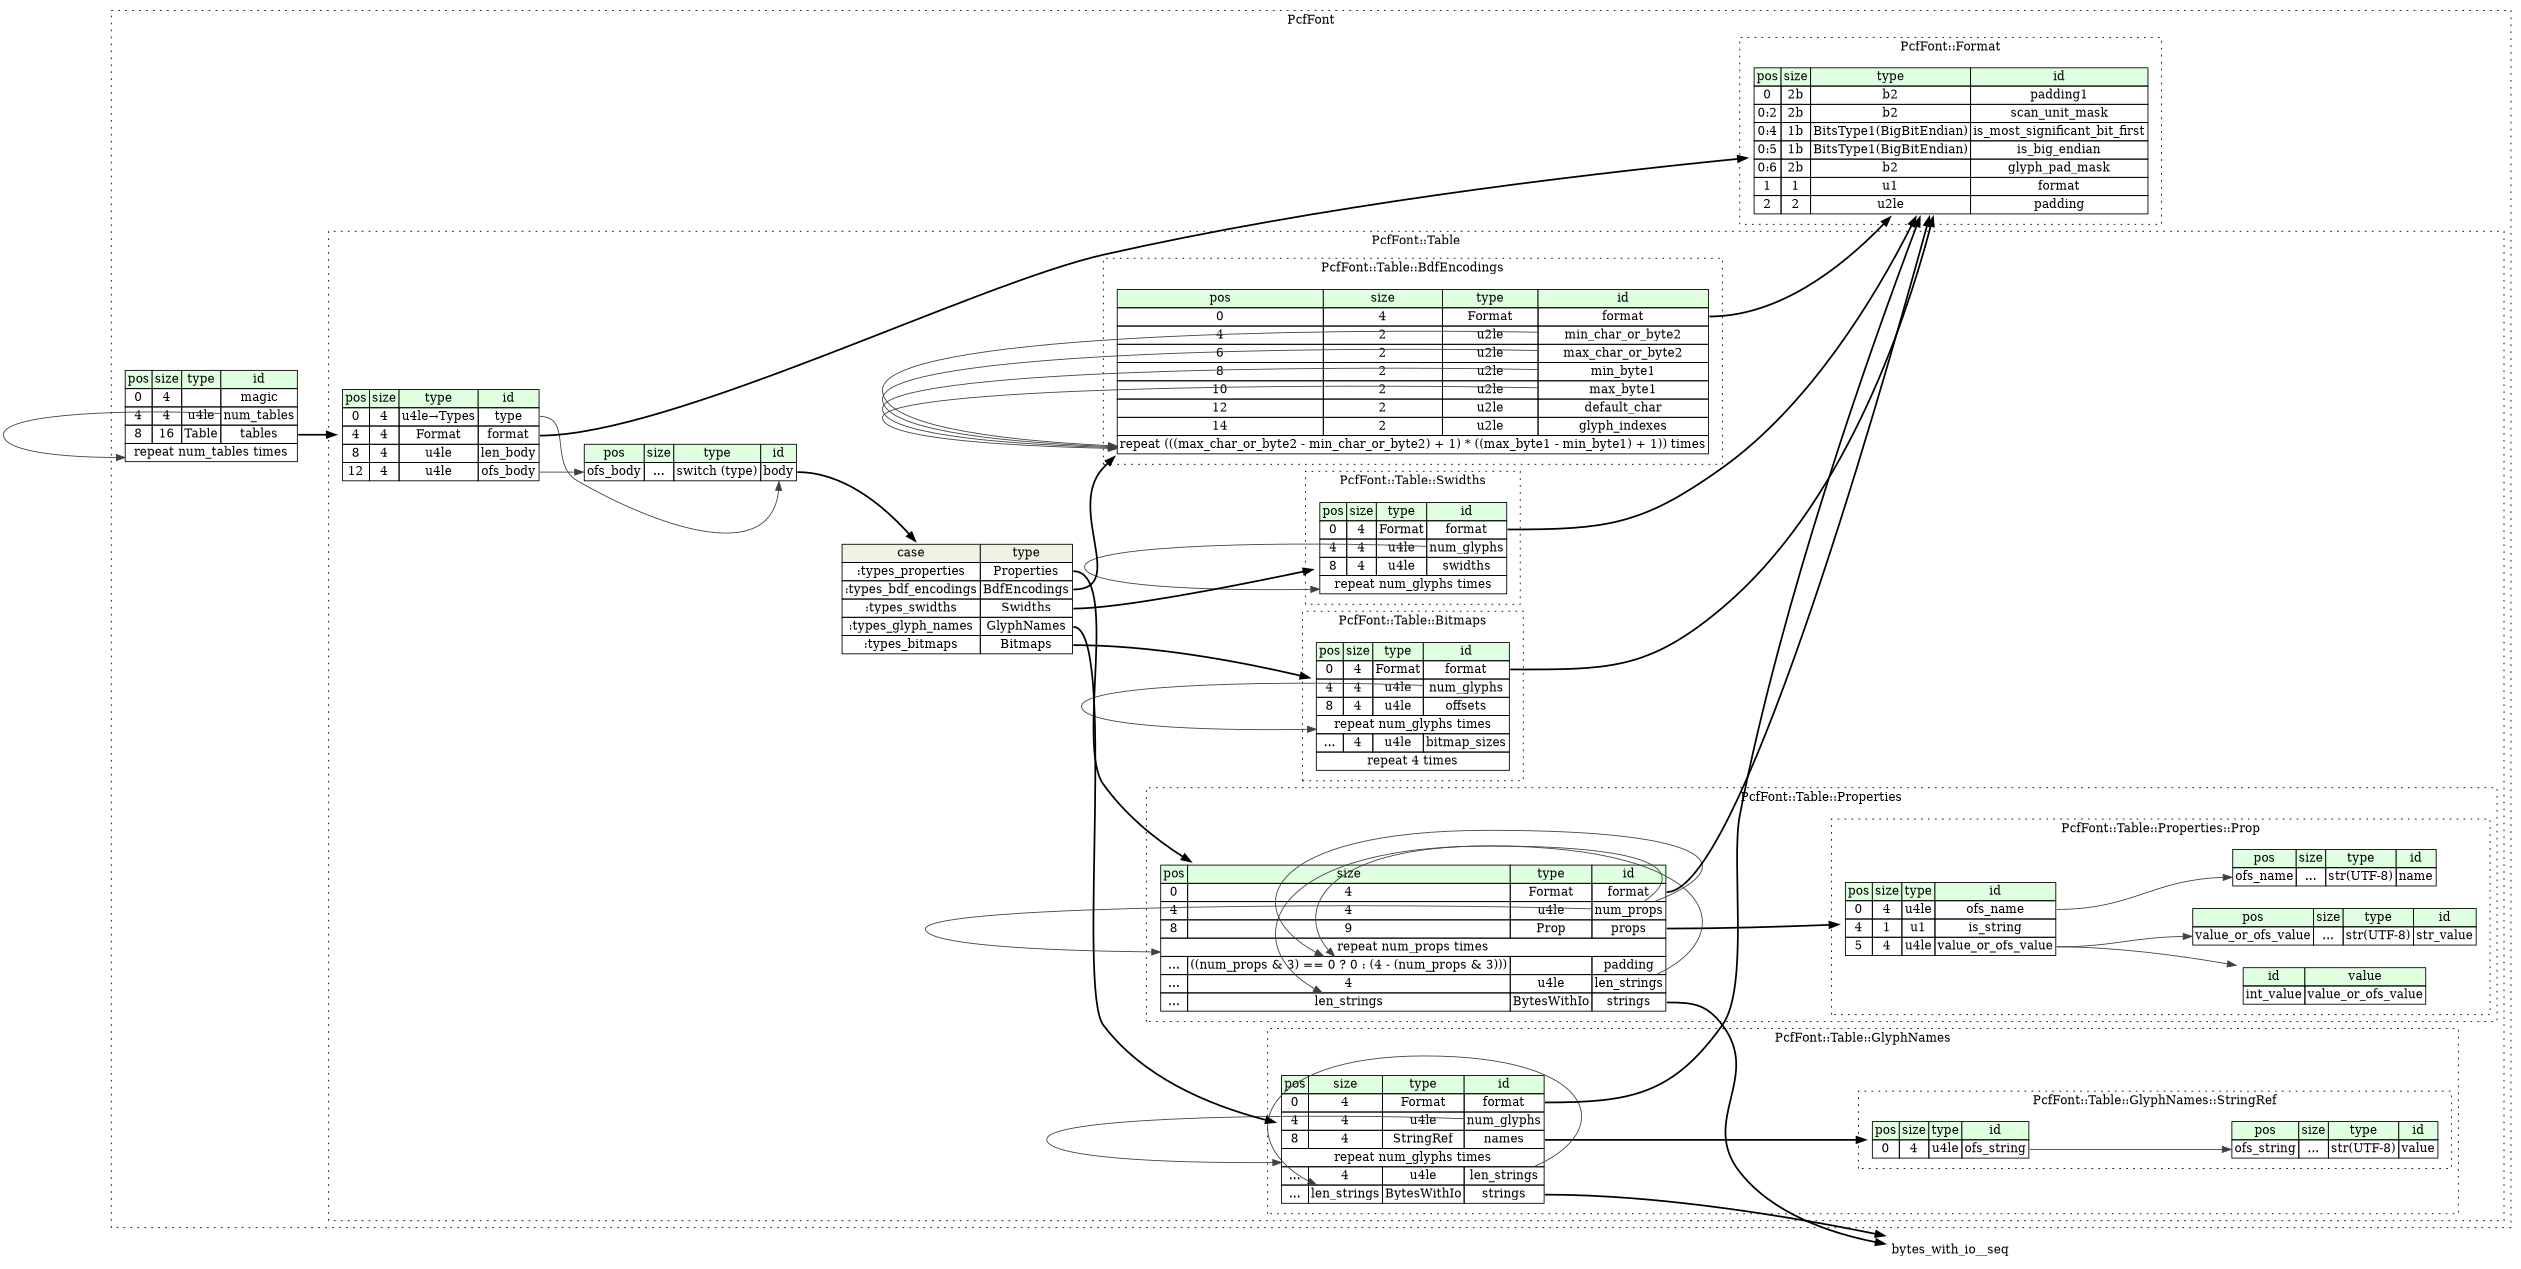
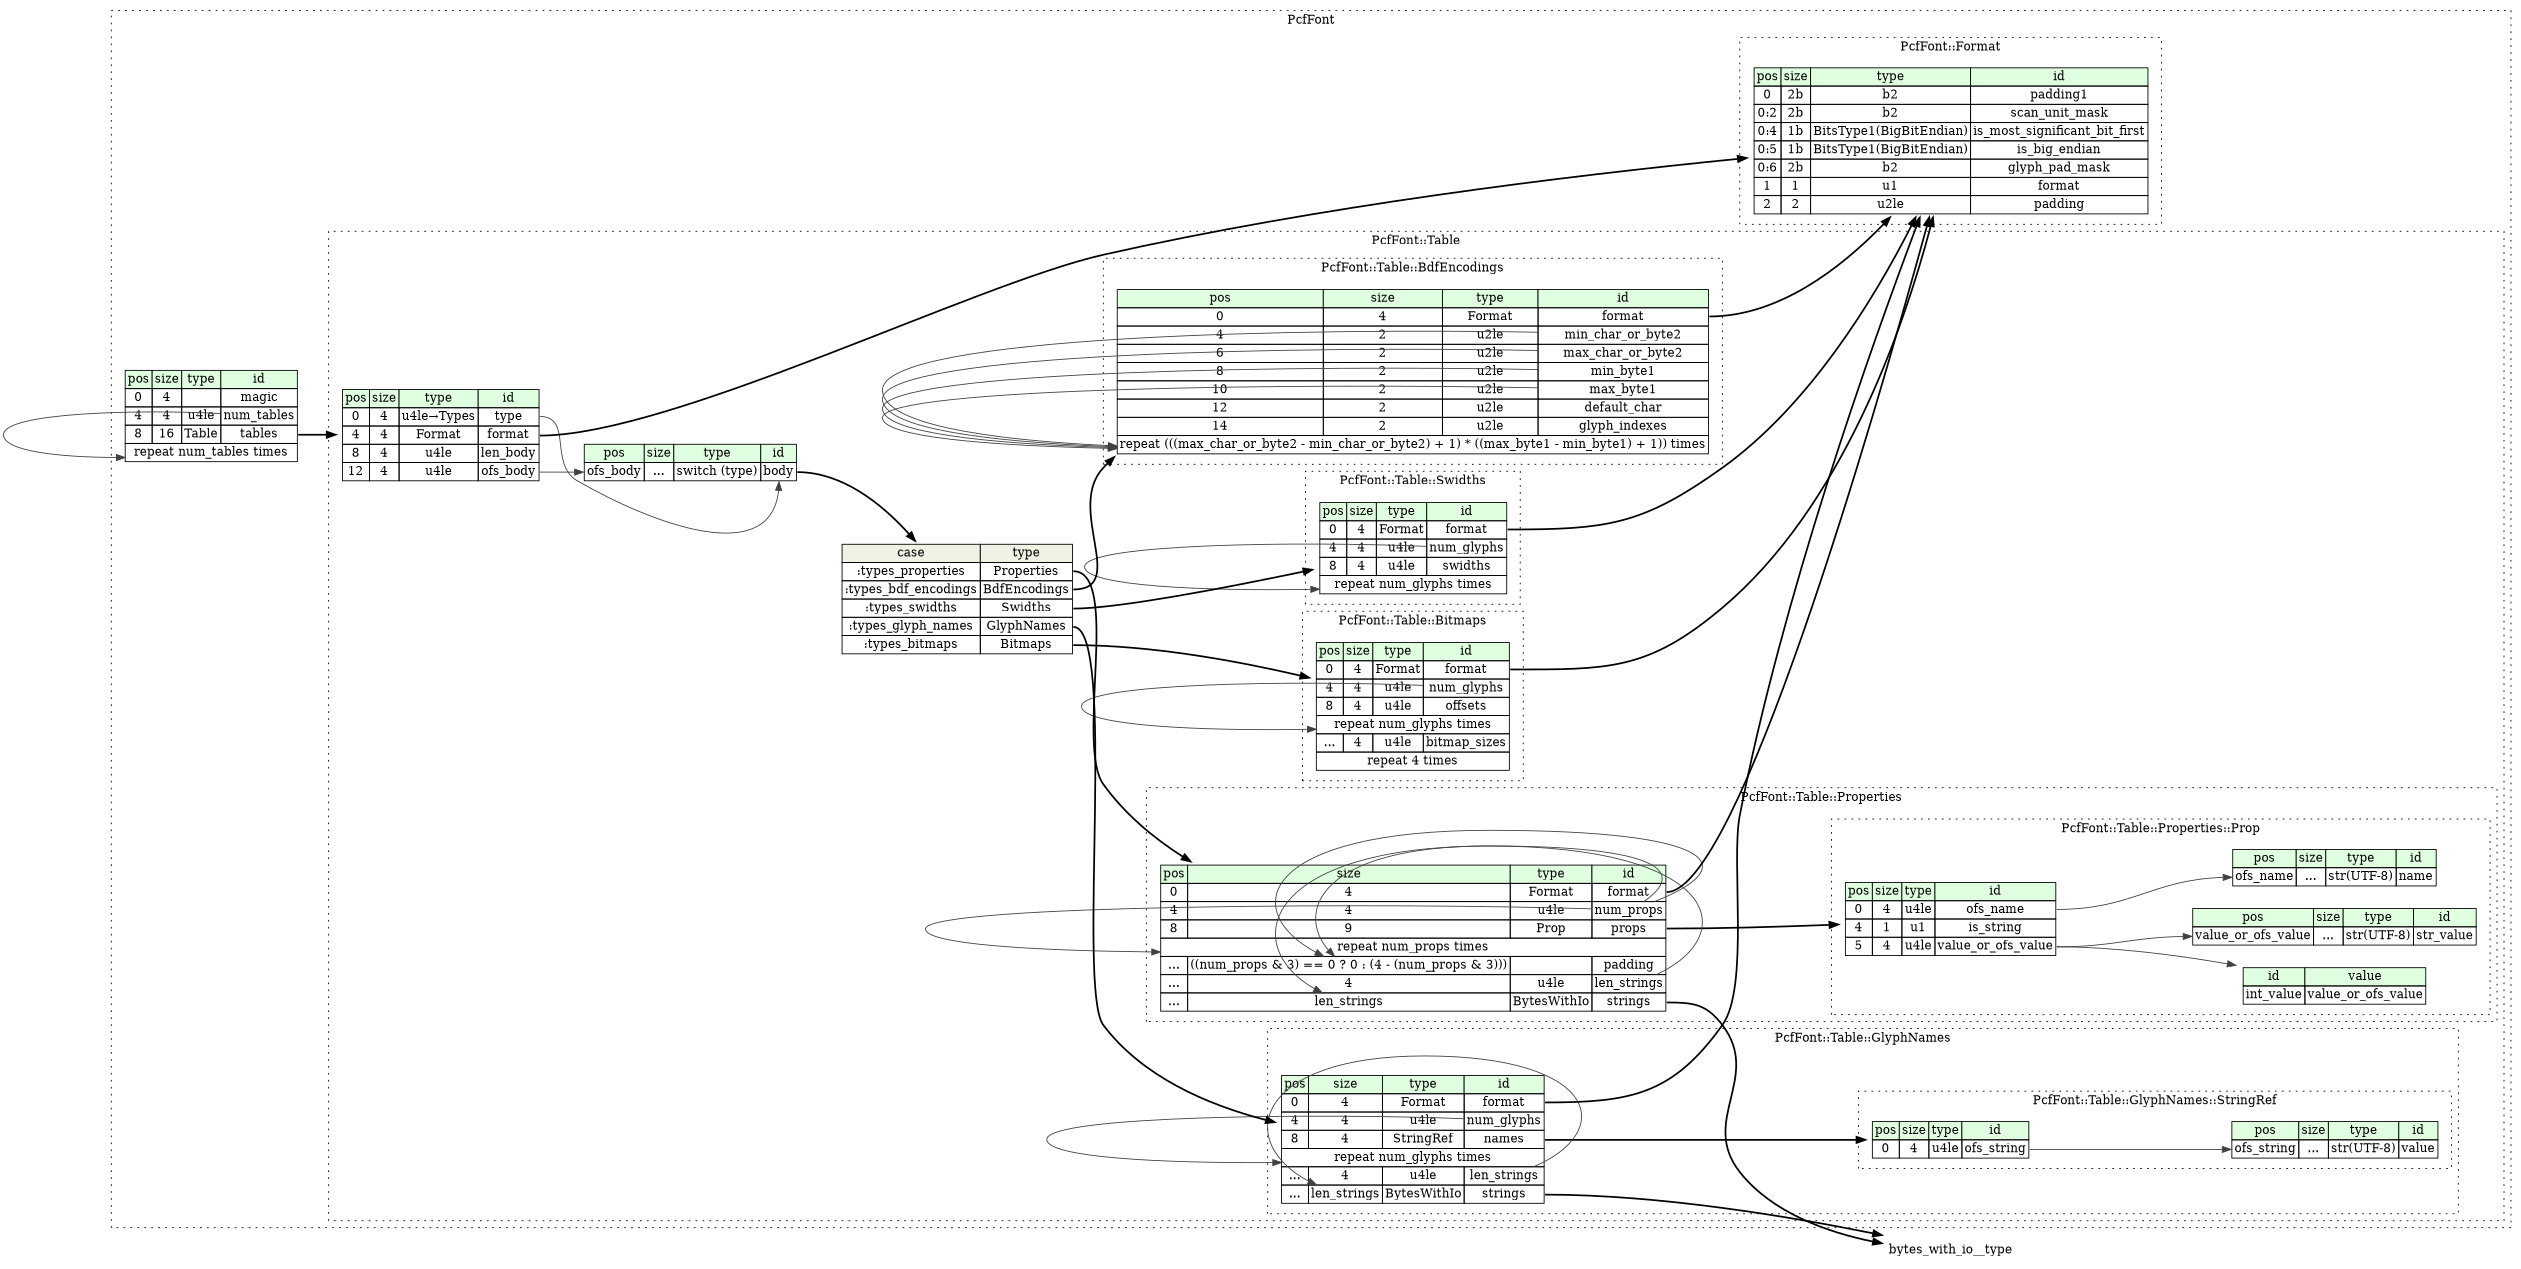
node "bytes_with_io__seq": label "bytes_with_io__seq" -> "bytes_with_io__type"
